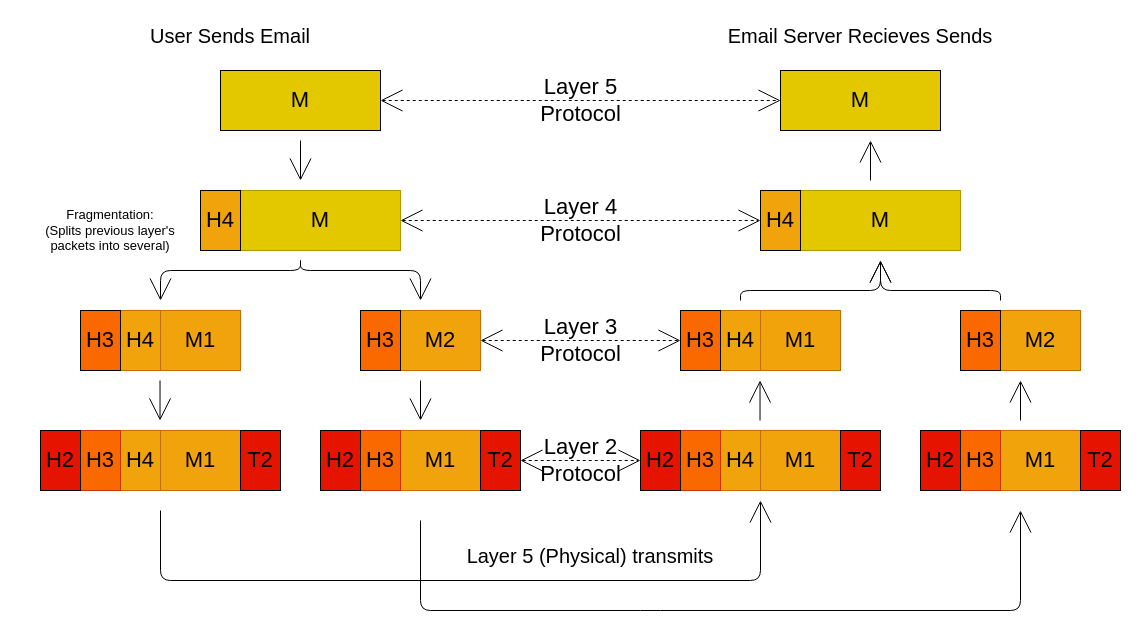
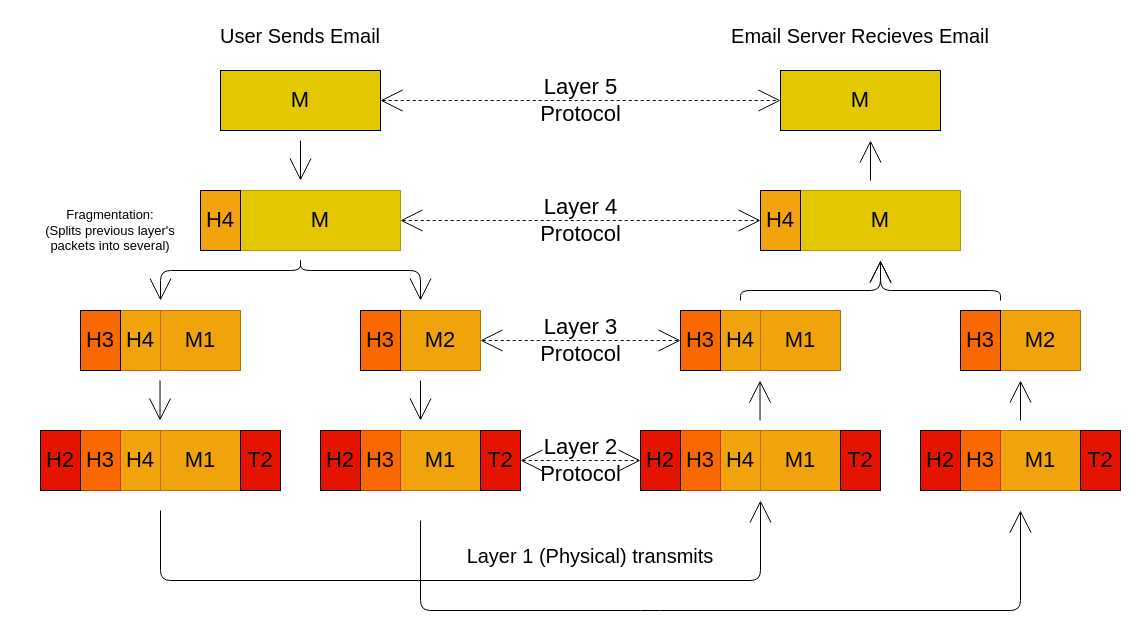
node "User Sends Email": moved (231, 36) -> (301, 36)
node "Email Server Recieves Sends": label "Email Server Recieves Sends" -> "Email Server Recieves Email"
node "Layer 5 (Physical) transmits": label "Layer 5 (Physical) transmits" -> "Layer 1 (Physical) transmits"
